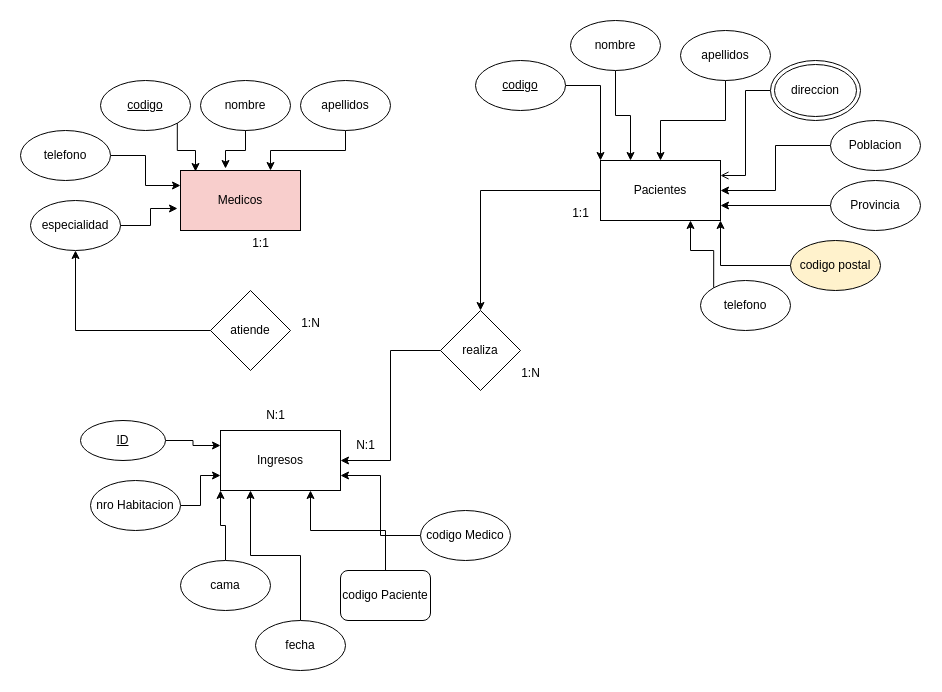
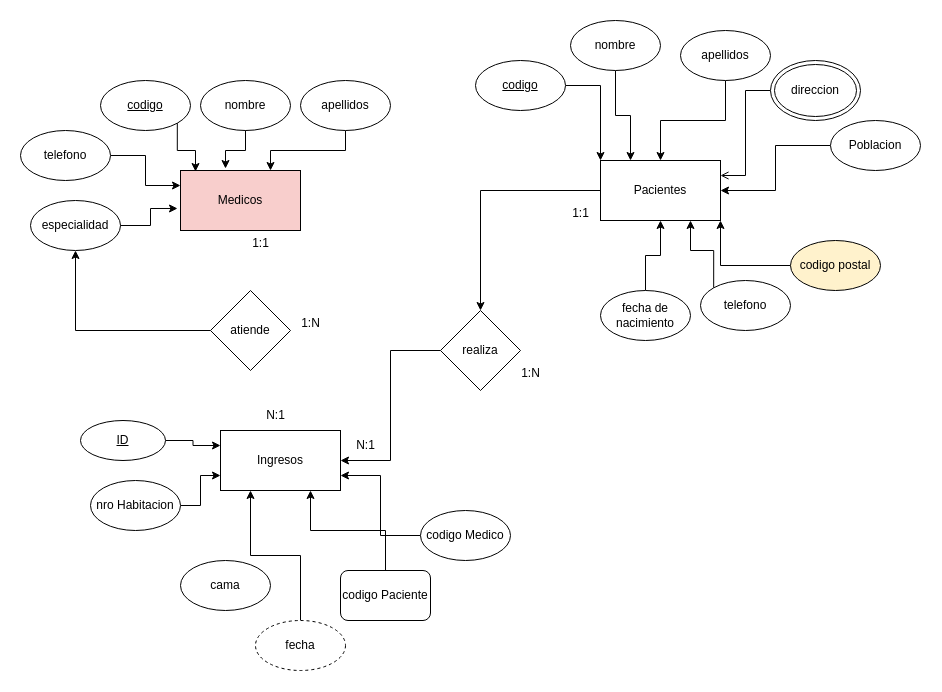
edge "Provincia" -> "Pacientes": removed
node "Provincia": removed
edge "fecha de nacimiento" -> "Pacientes": added
node "fecha de nacimiento": added
edge "cama" -> "Ingresos": removed
node "fecha": style solid -> dashed
